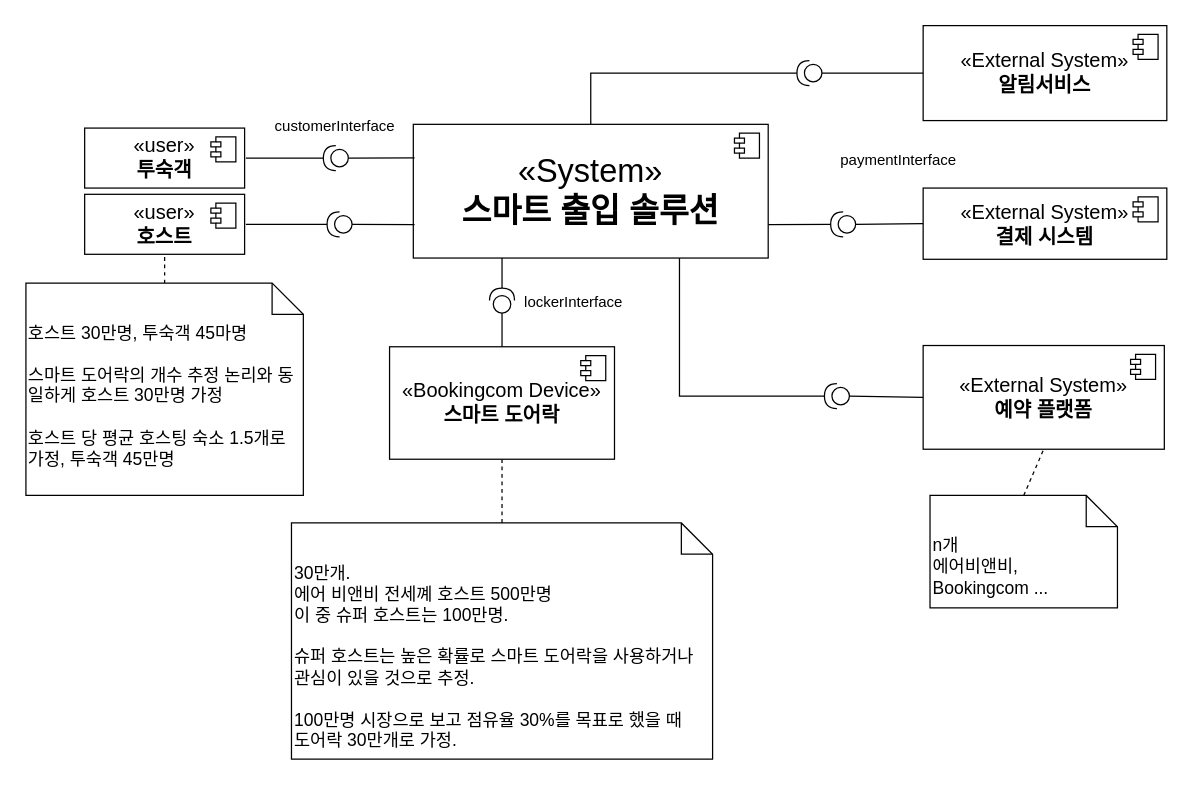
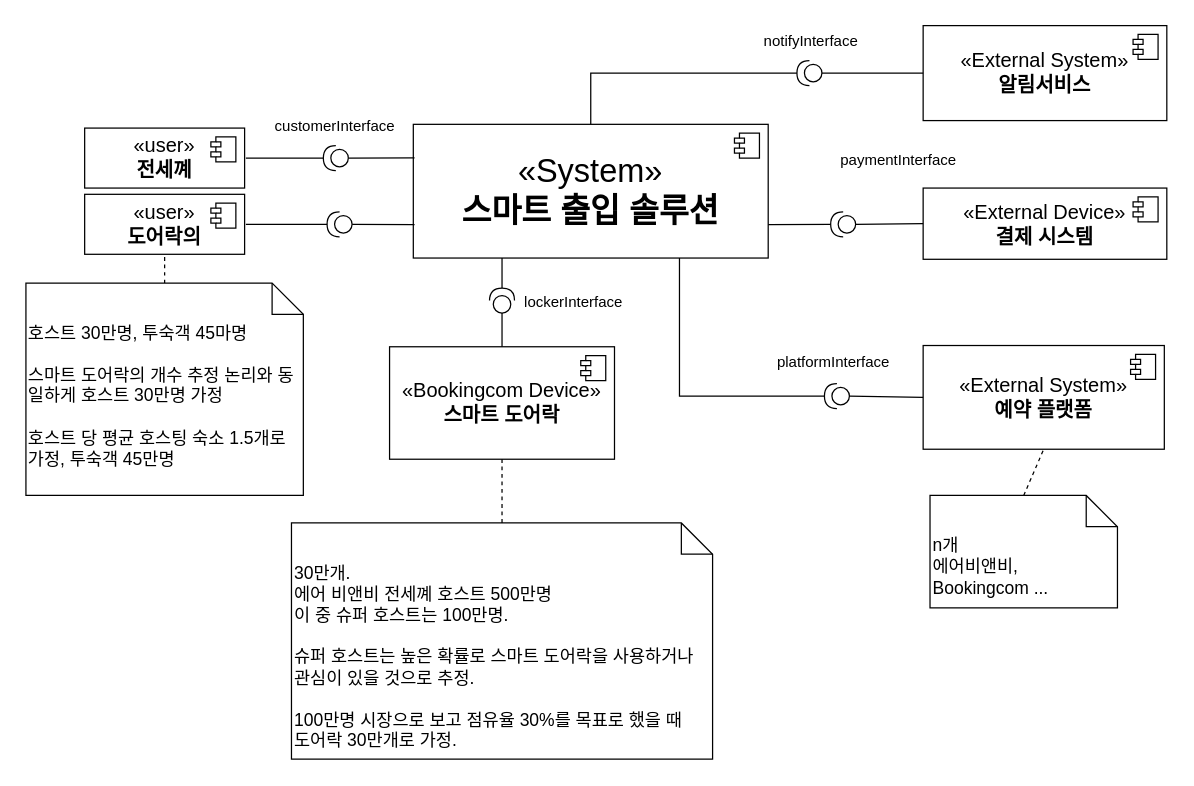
node "notifyInterface": added
node "«user» 투숙객": label "«user» 투숙객" -> "«user» 전세꼐"
node "«user» 호스트": label "«user» 호스트" -> "«user» 도어락의"
node "«External System» 결제 시스템": label "«External System» 결제 시스템" -> "«External Device» 결제 시스템"
node "platformInterface": added
